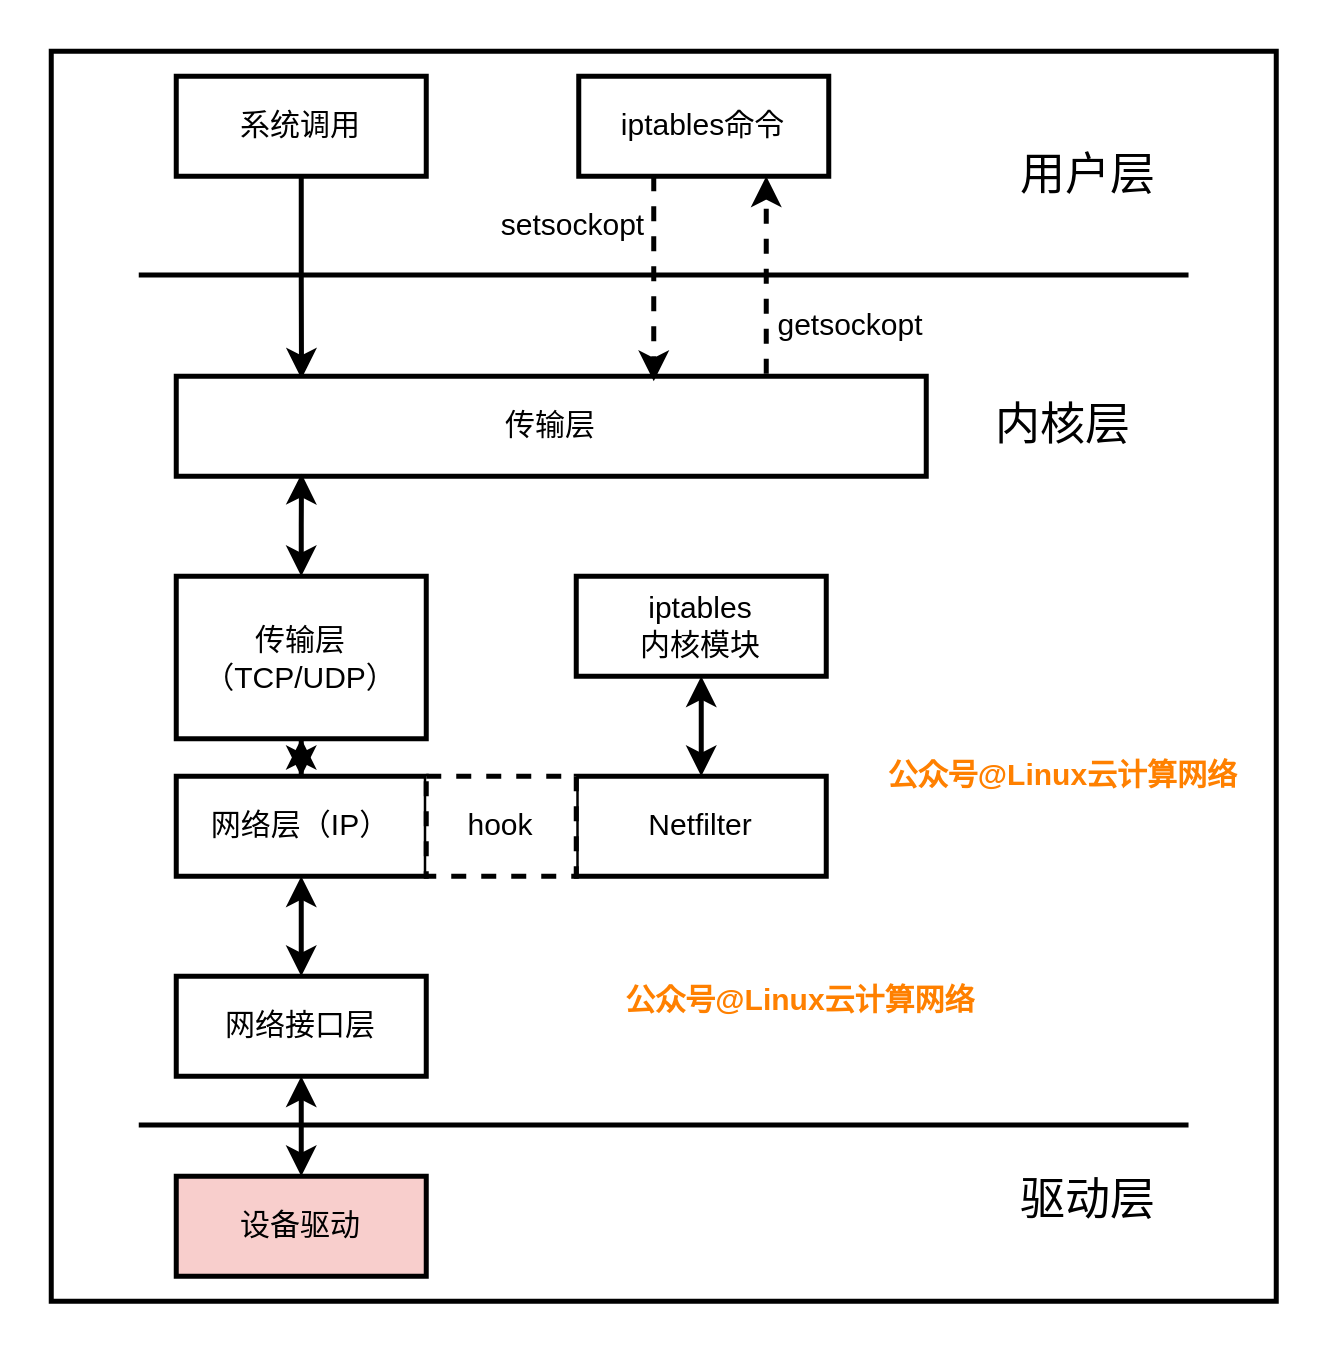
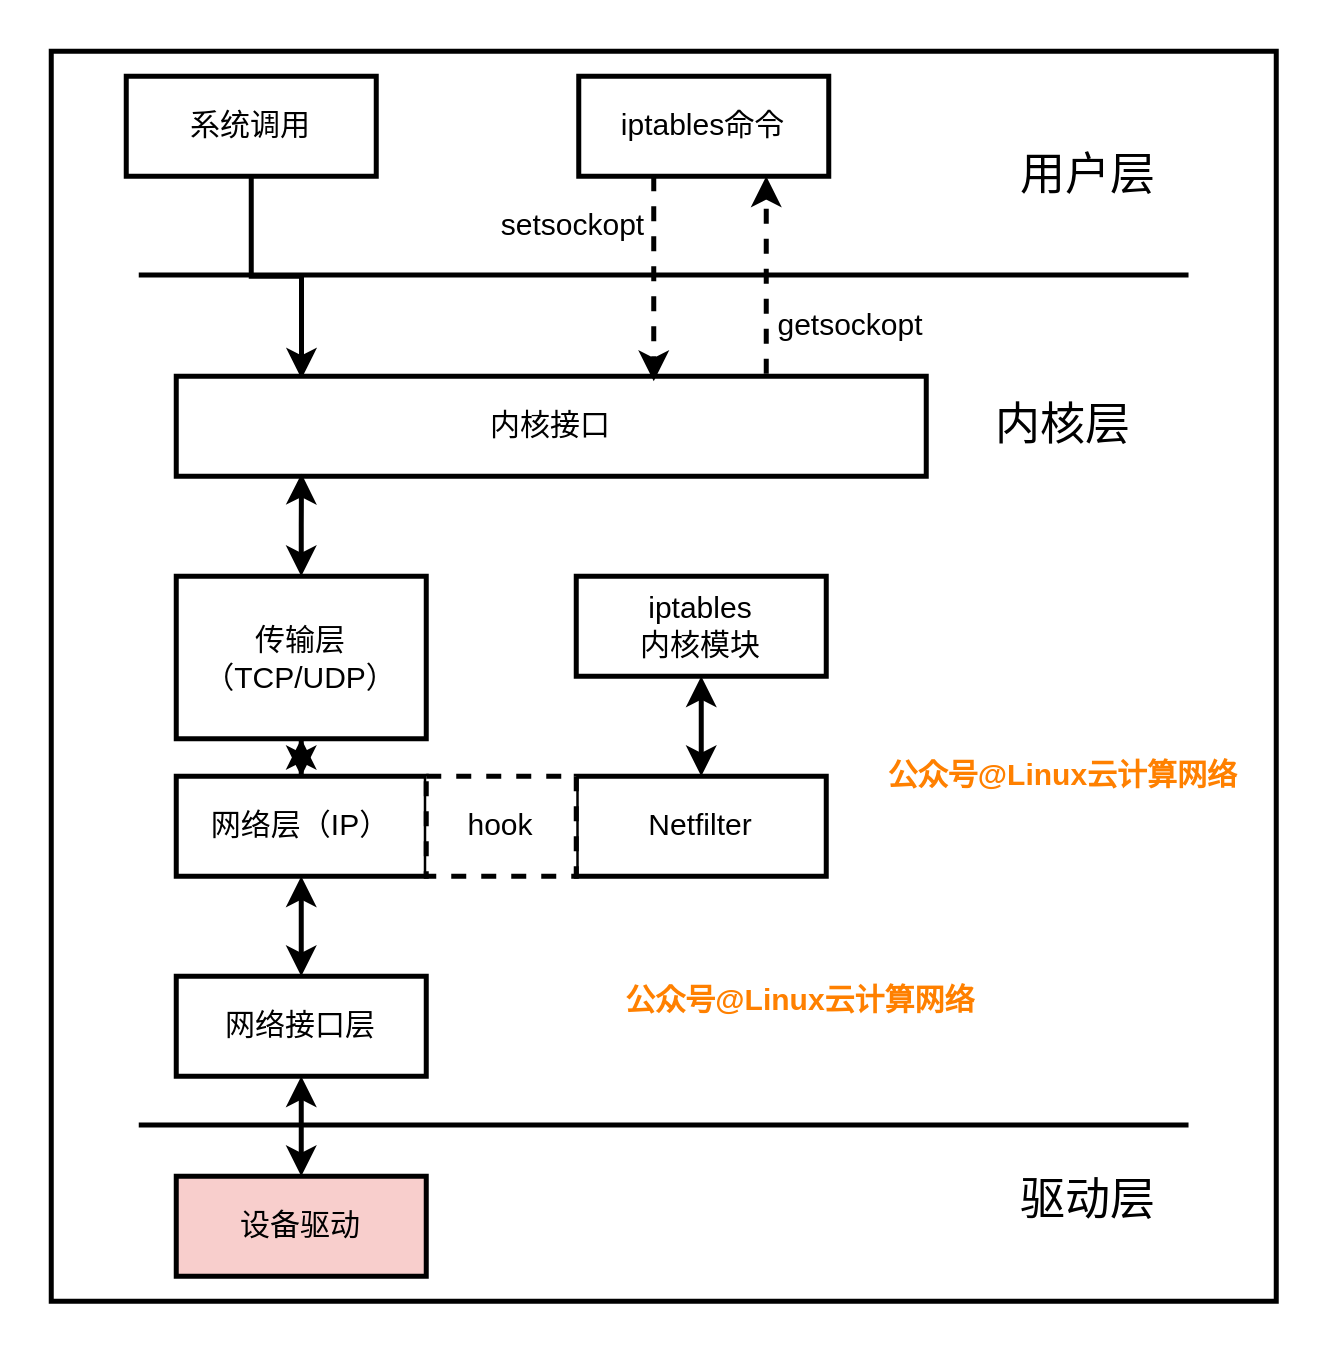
node "系统调用": moved (301, 126) -> (251, 126)
node "传输层": label "传输层" -> "内核接口"
